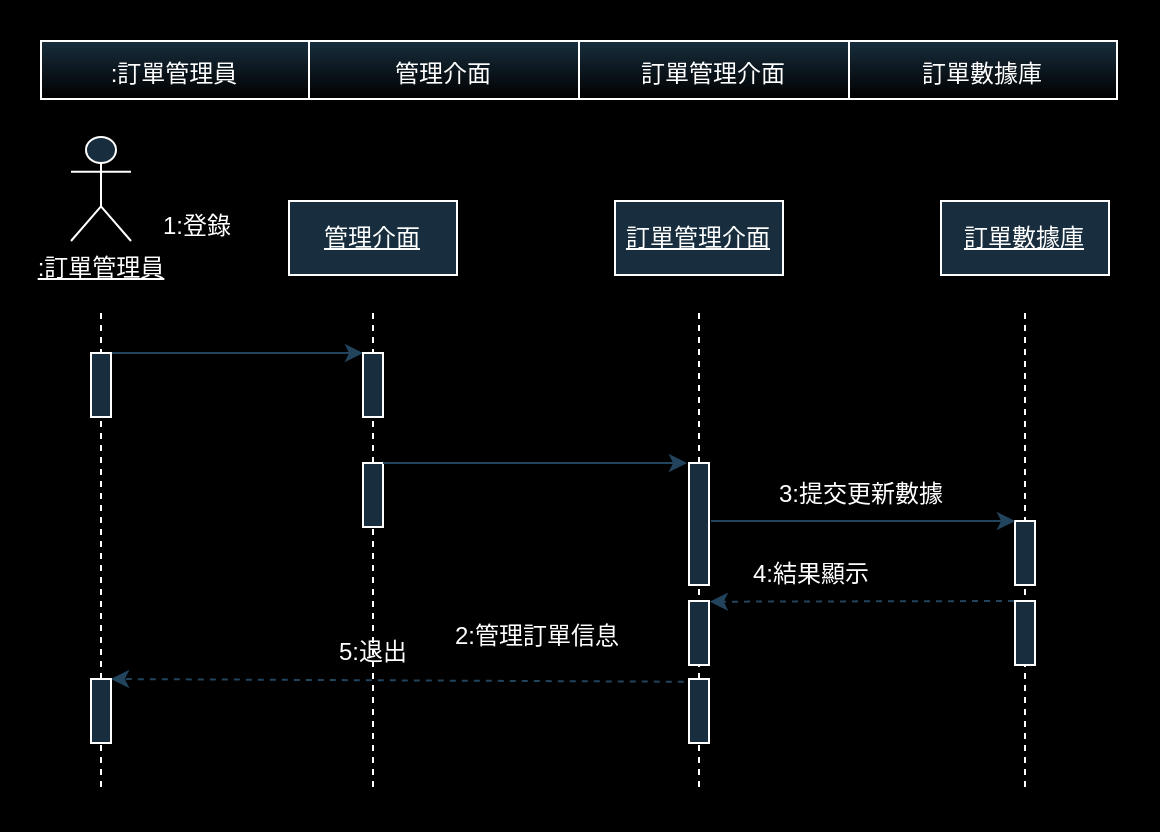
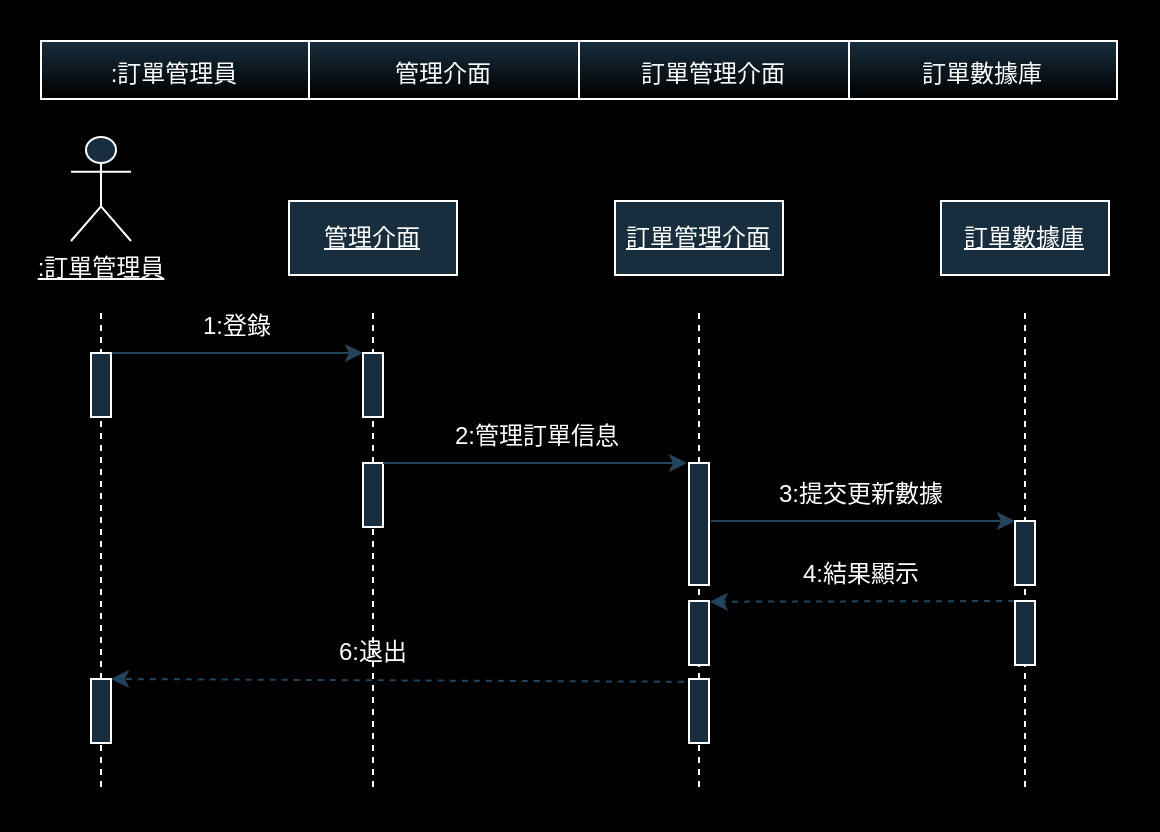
node "1:登錄": moved (197, 227) -> (237, 327)
node "4:結果顯示": moved (811, 575) -> (861, 575)
node "2:管理訂單信息": moved (537, 637) -> (537, 437)
node "5:退出": label "5:退出" -> "6:退出"
